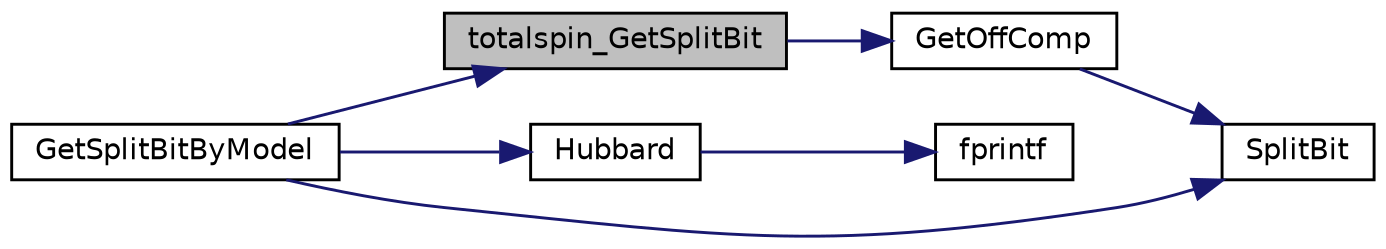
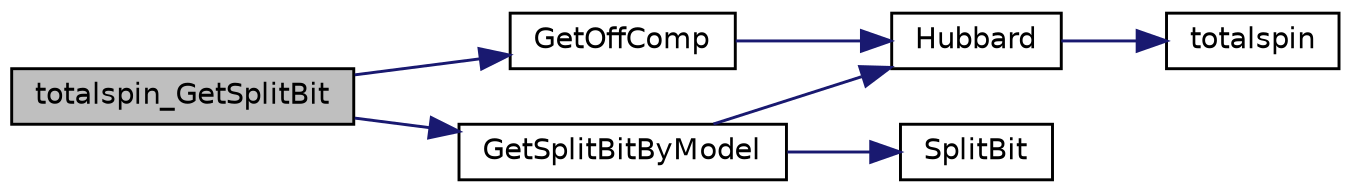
edge "GetOffComp" -> "SplitBit": now "GetOffComp" -> "Hubbard"
edge "GetSplitBitByModel" -> "totalspin_GetSplitBit": reversed
node "fprintf": label "fprintf" -> "totalspin"
